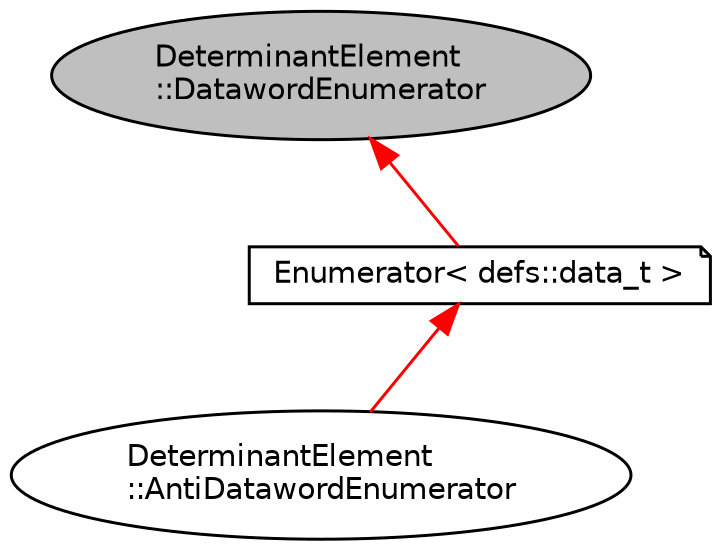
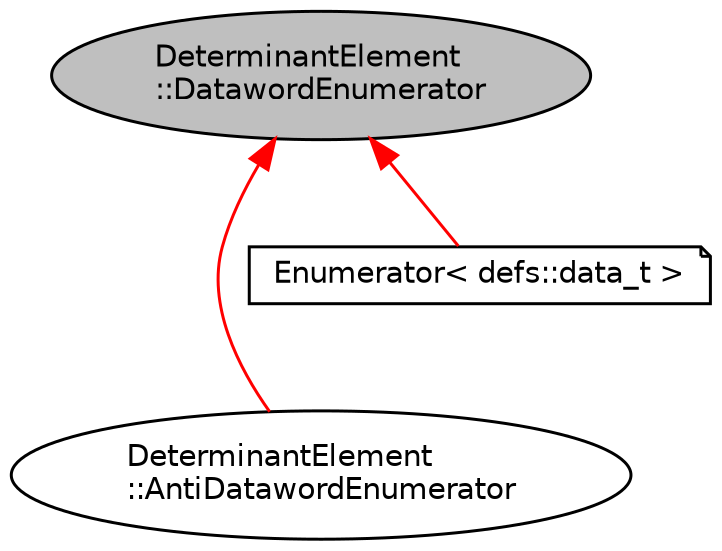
edge "DeterminantElement ::AntiDatawordEnumerator" -> "Enumerator< defs::data_t >": now "DeterminantElement ::AntiDatawordEnumerator" -> "DeterminantElement ::DatawordEnumerator"
